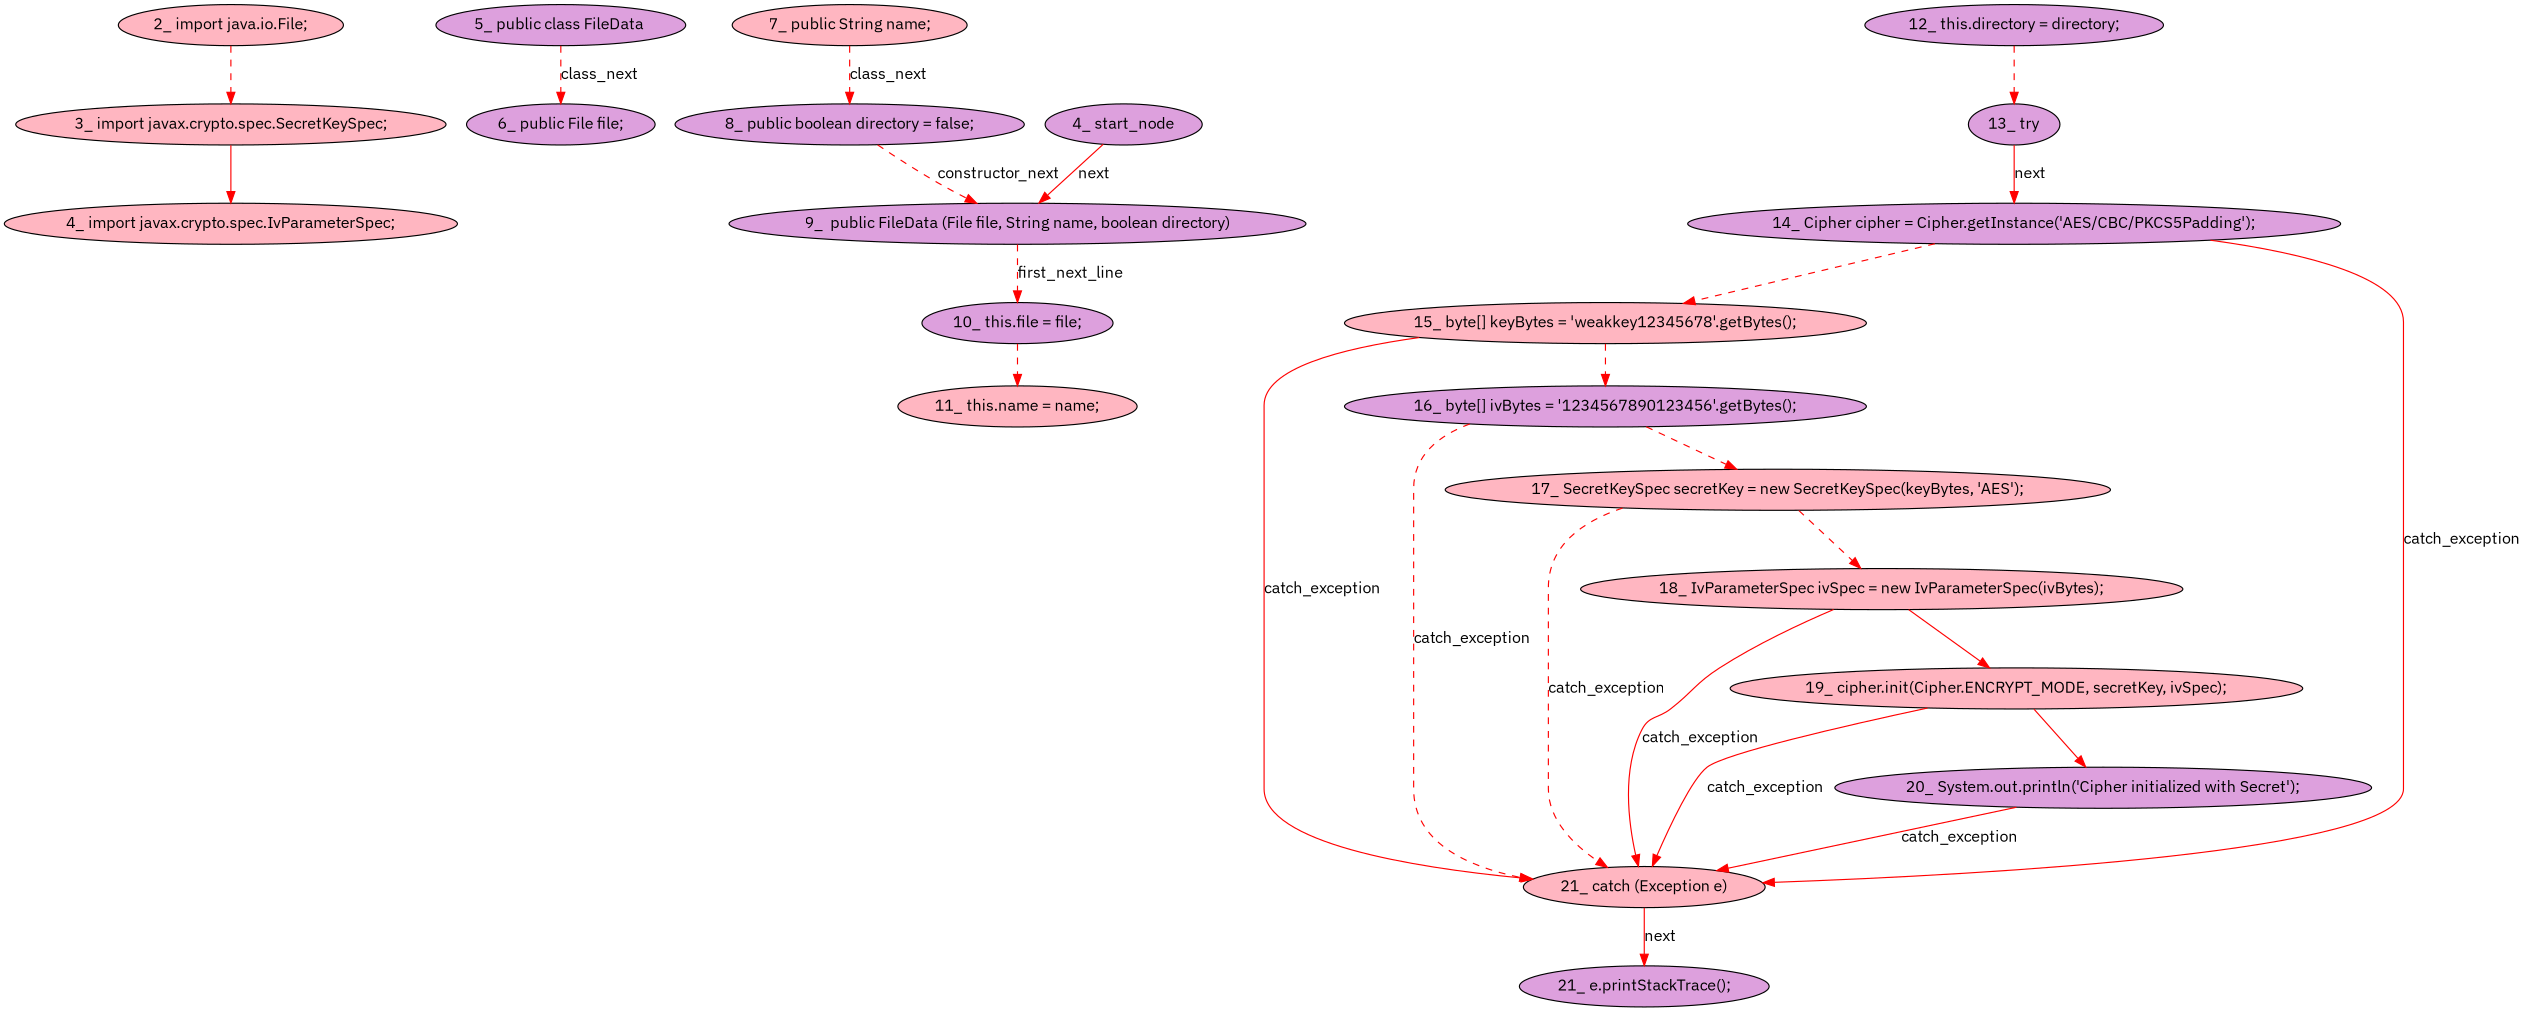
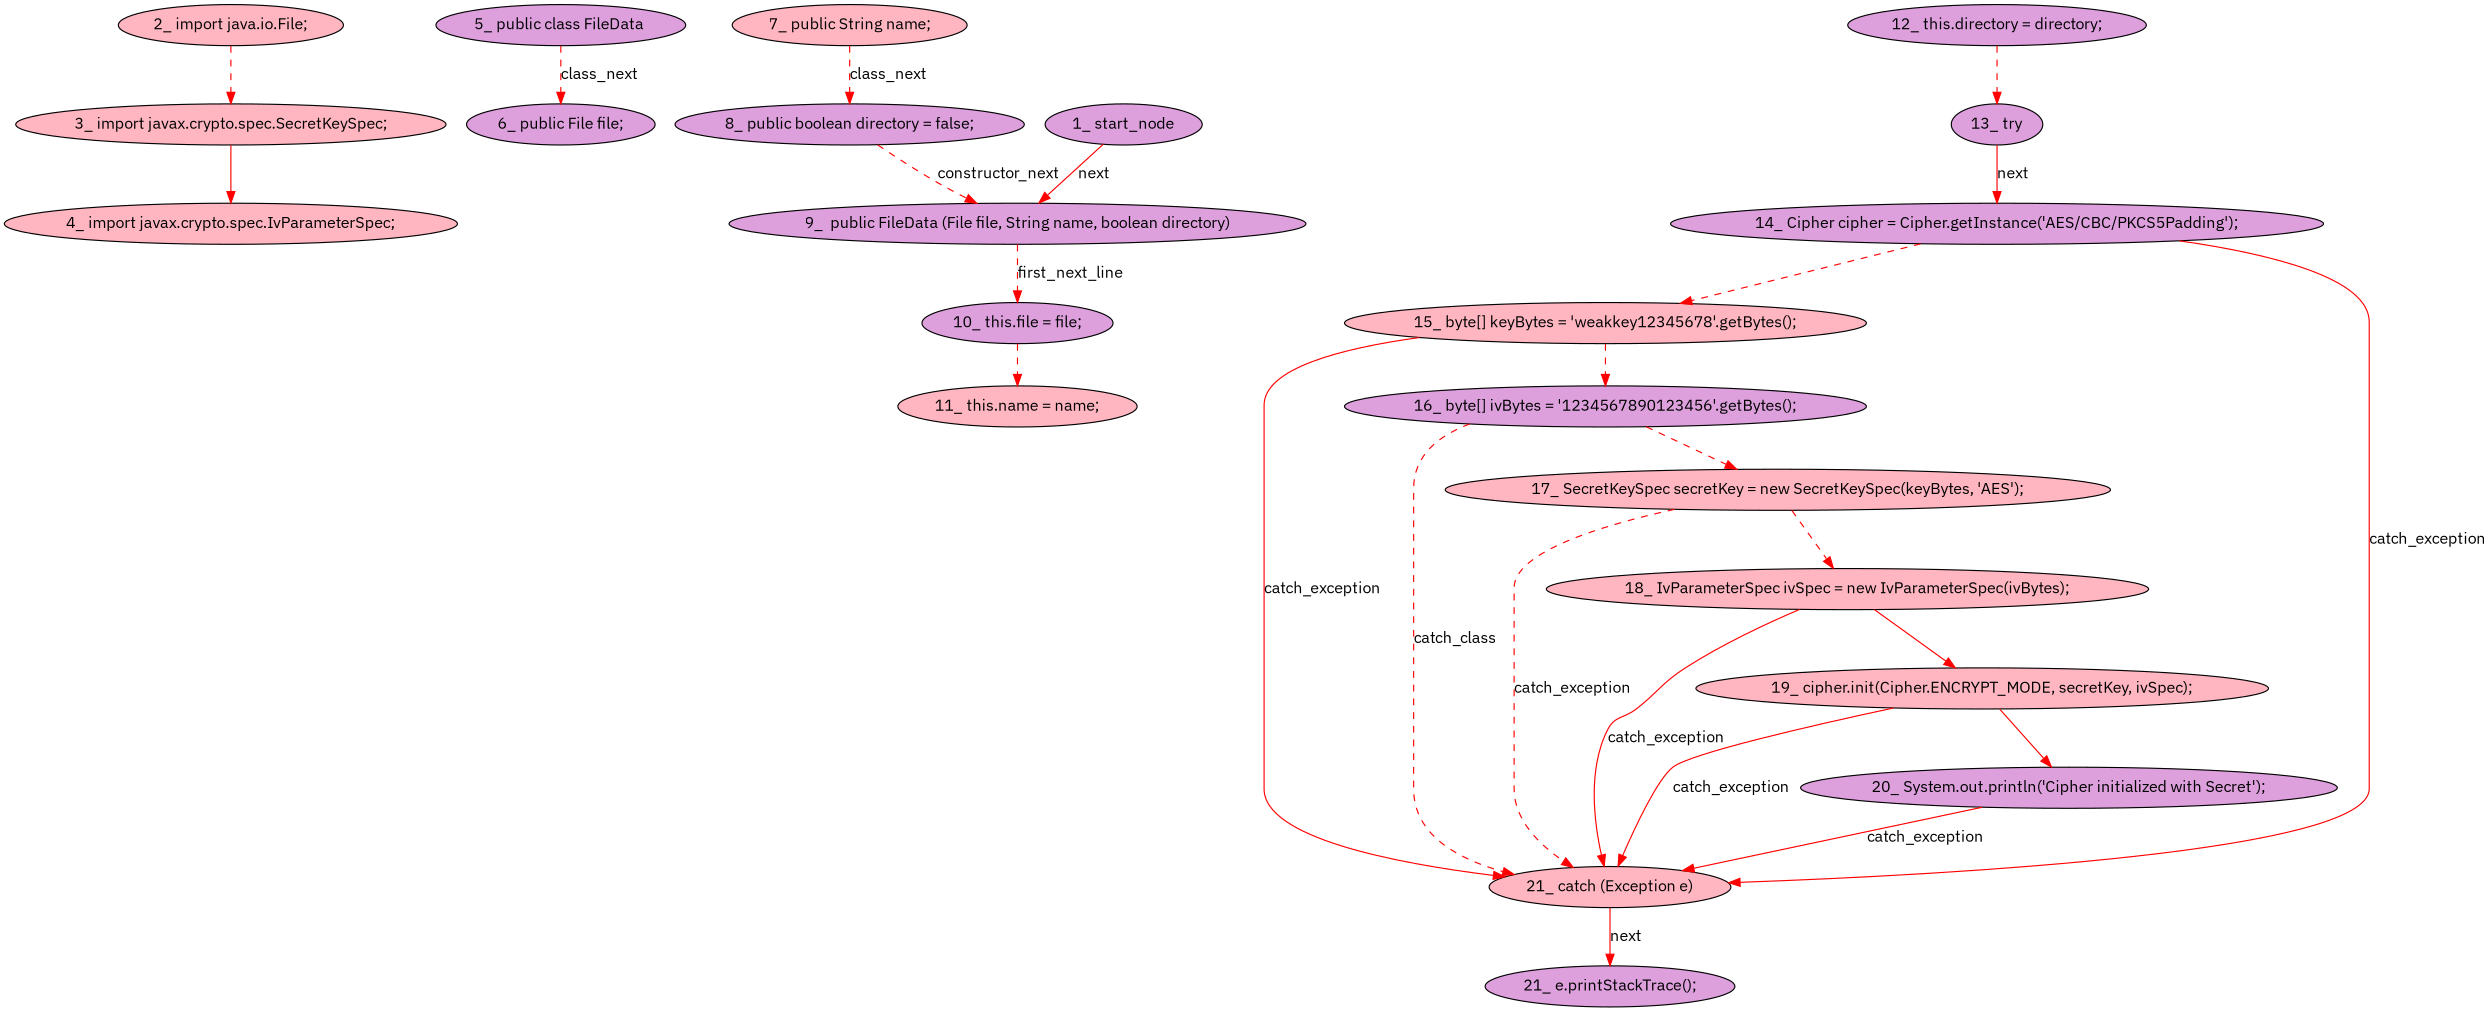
node "4_ start_node": label "4_ start_node" -> "1_ start_node"
edge "16_ byte[] ivBytes = '1234567890123456'.getBytes();" -> "21_ catch (Exception e)": label "catch_exception" -> "catch_class"
